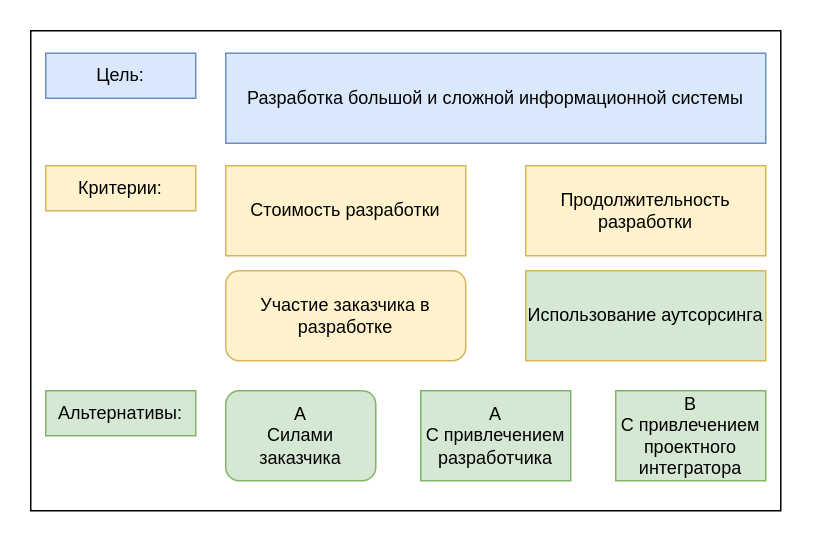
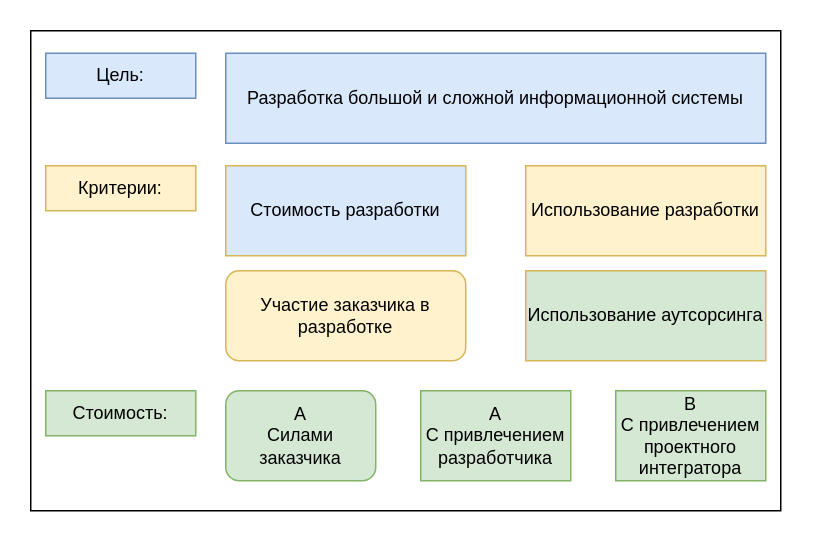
node "Стоимость разработки": fillcolor #fff2cc -> #dae8fc
node "Продолжительность разработки": label "Продолжительность разработки" -> "Использование разработки"
node "Альтернативы:": label "Альтернативы:" -> "Стоимость:"
